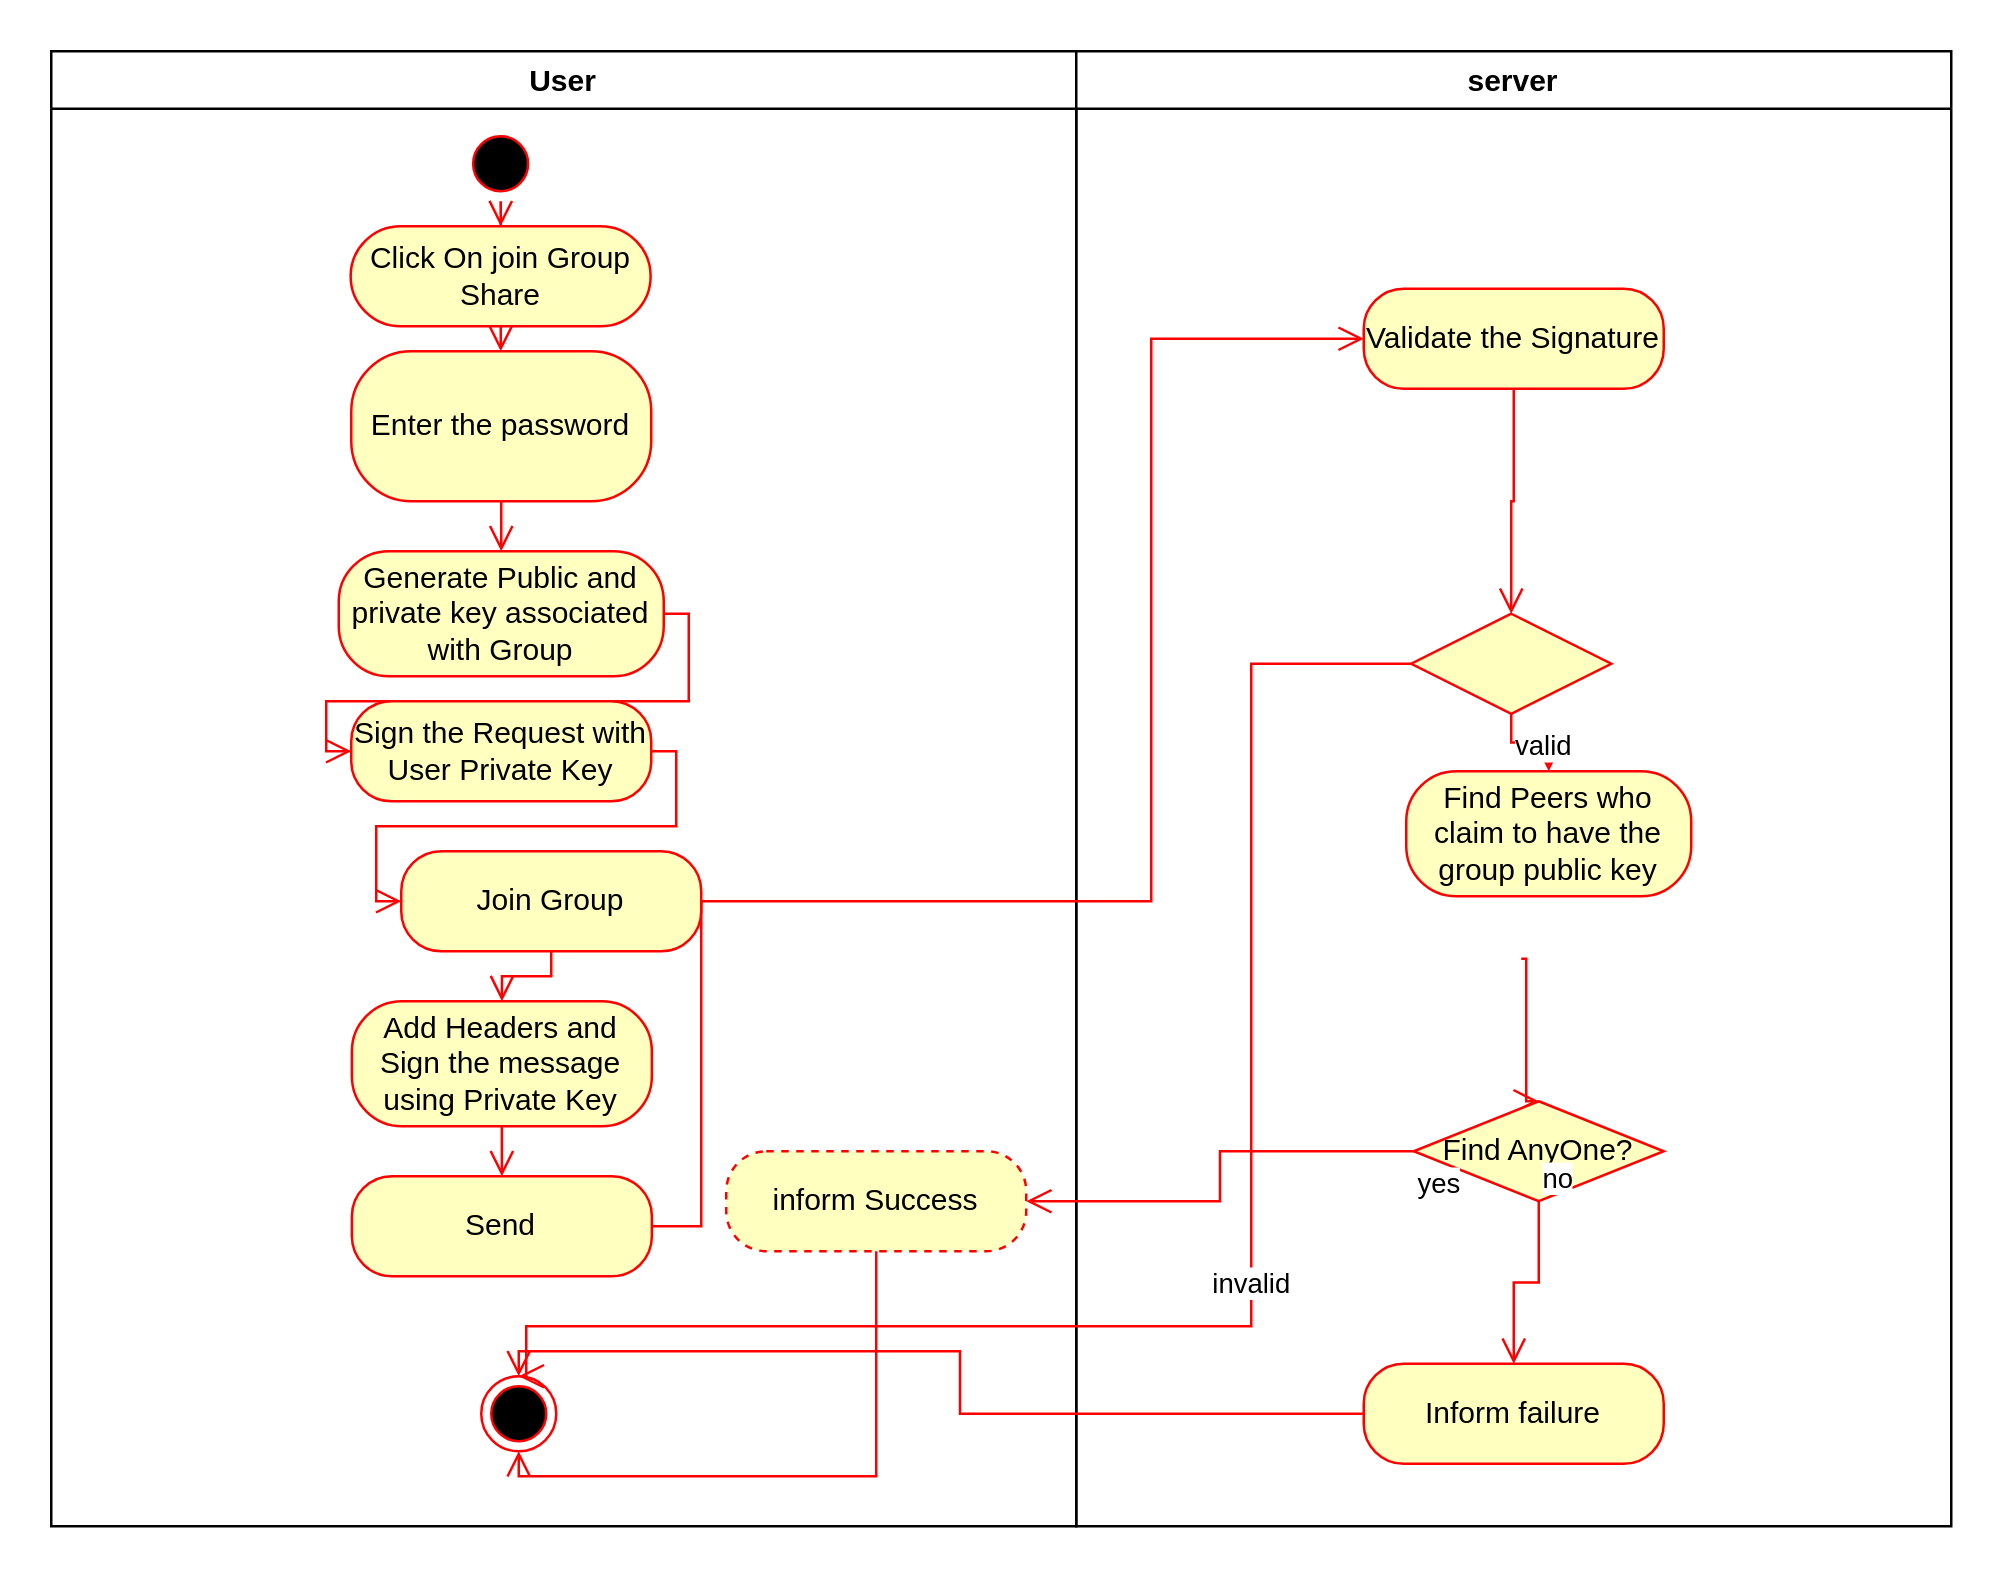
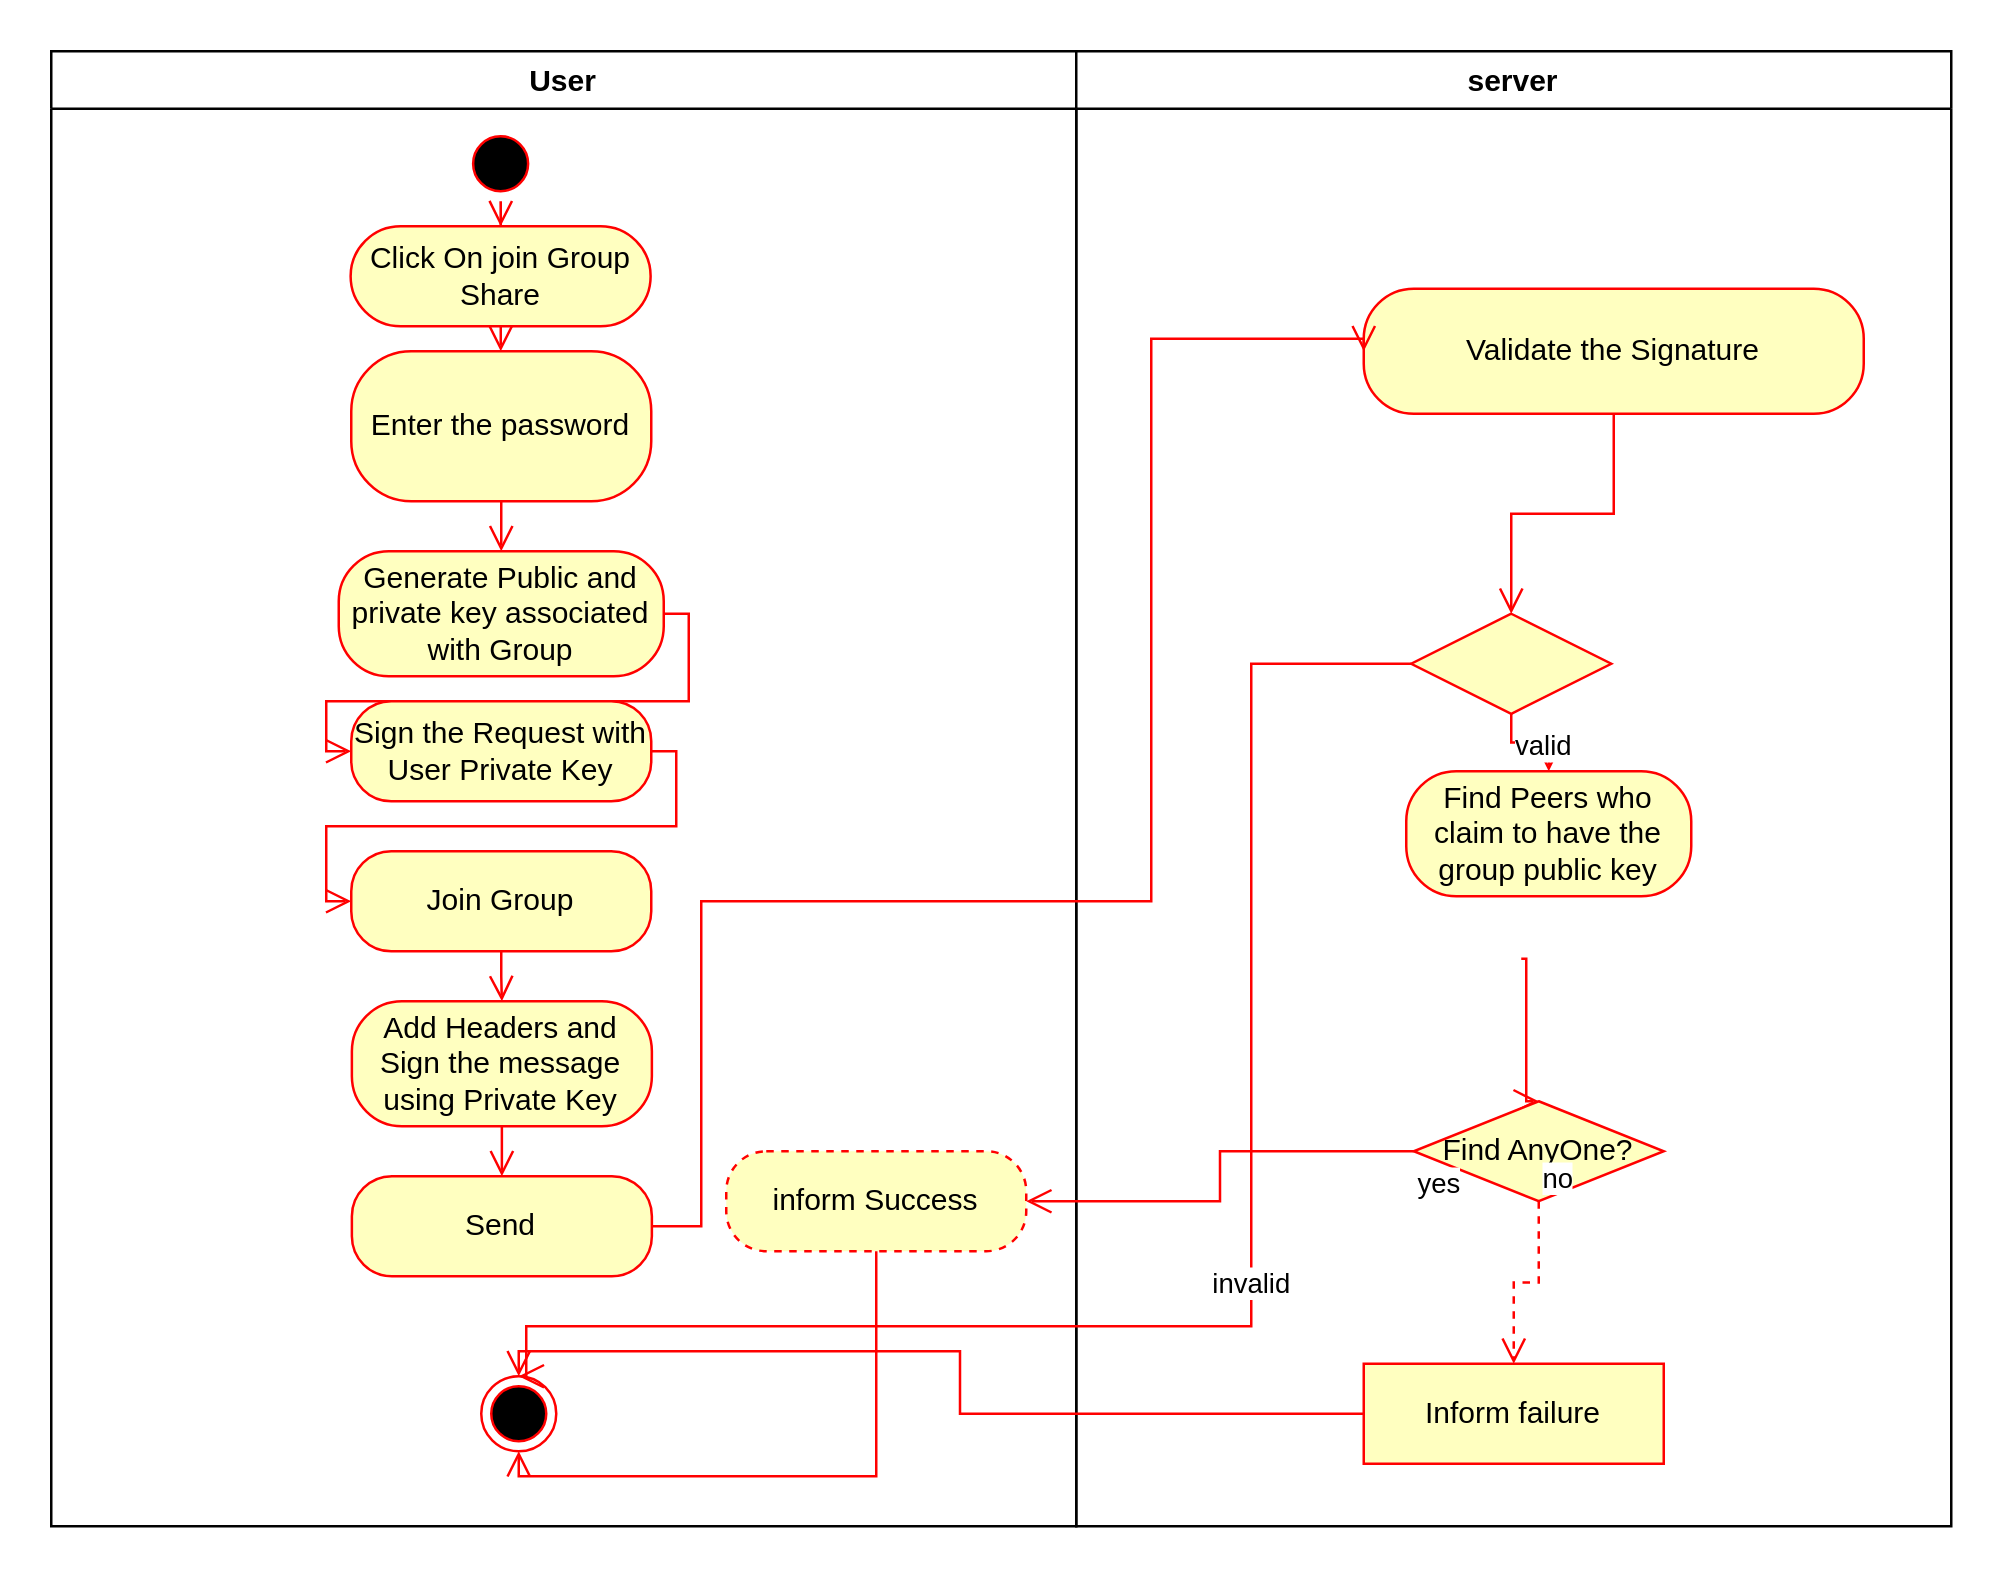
node "Validate the Signature": size 300x100 -> 500x125
node "Join Group": moved (551, 901) -> (501, 901)
edge "Find AnyOne?" -> "Inform failure": style solid -> dashed
node "Inform failure": shape rounded rectangle -> rectangle
